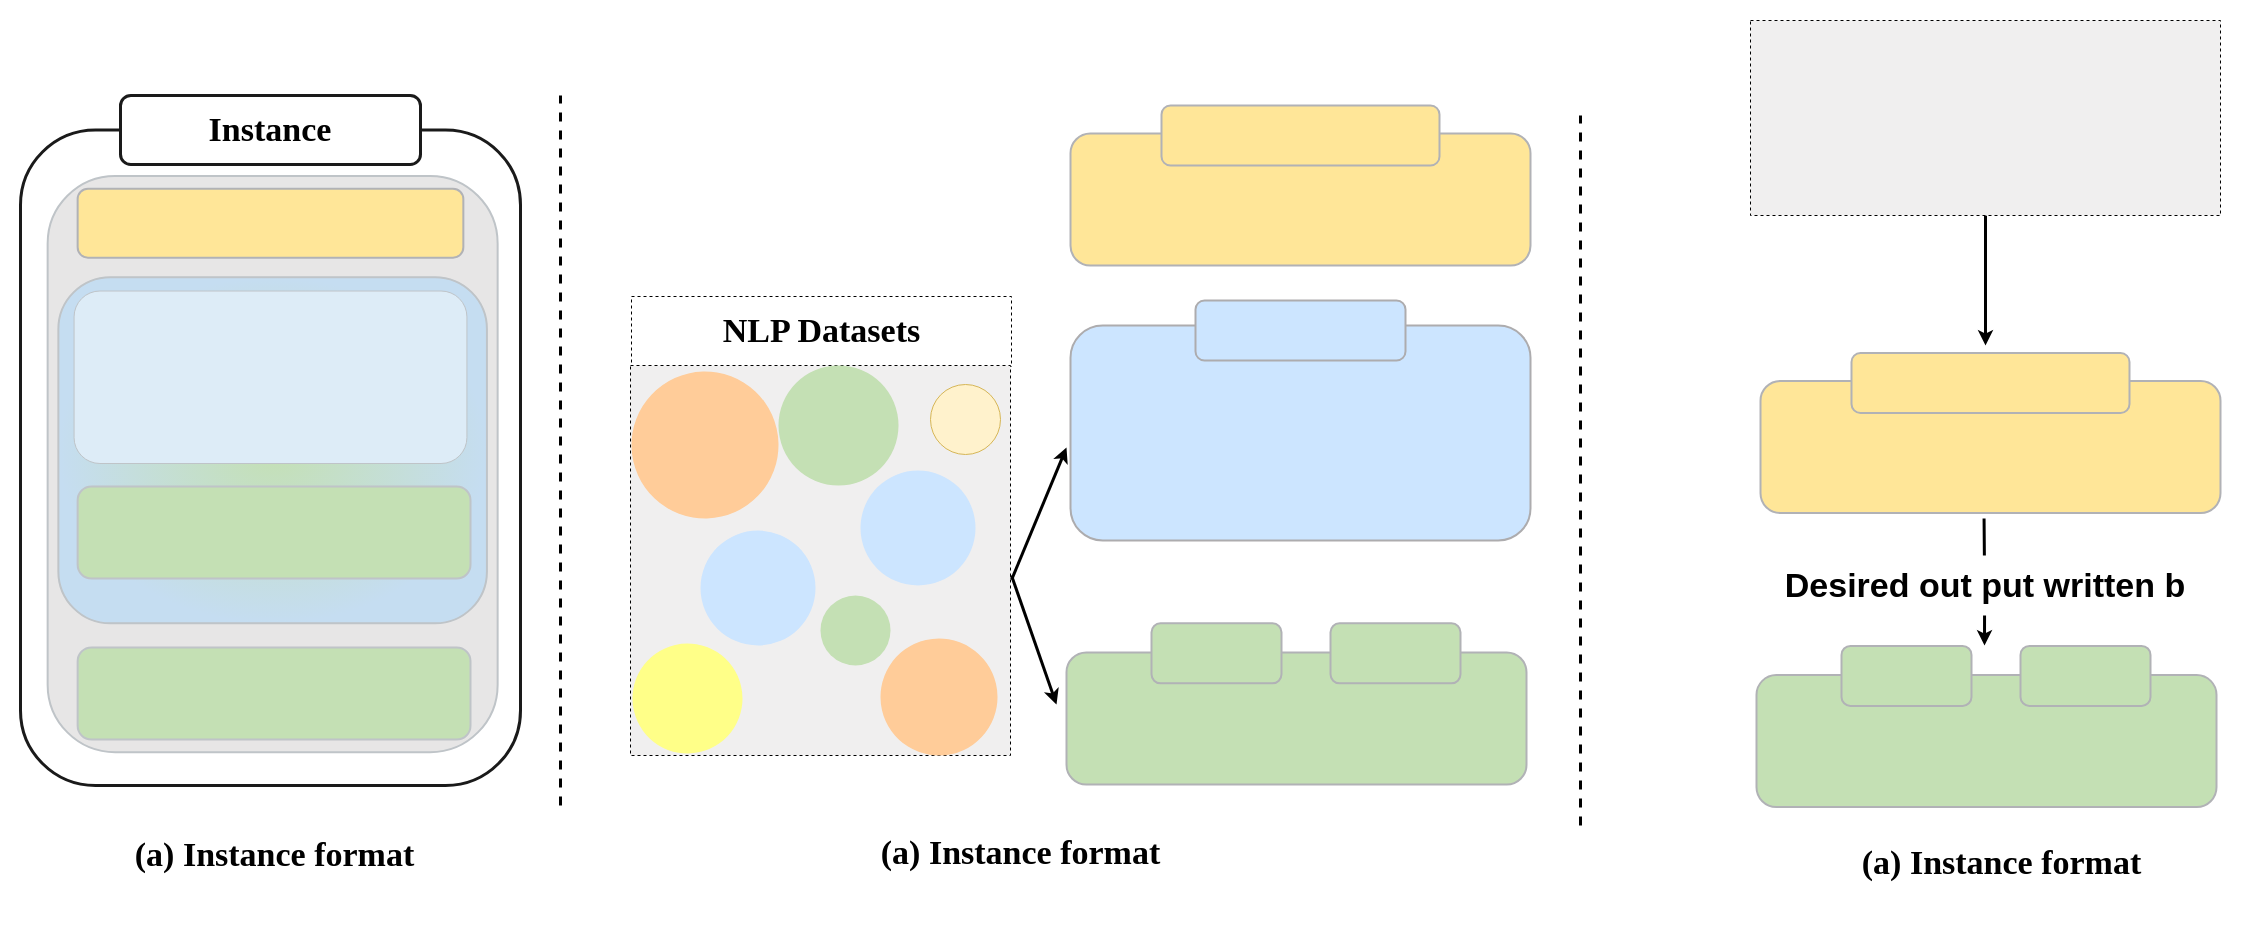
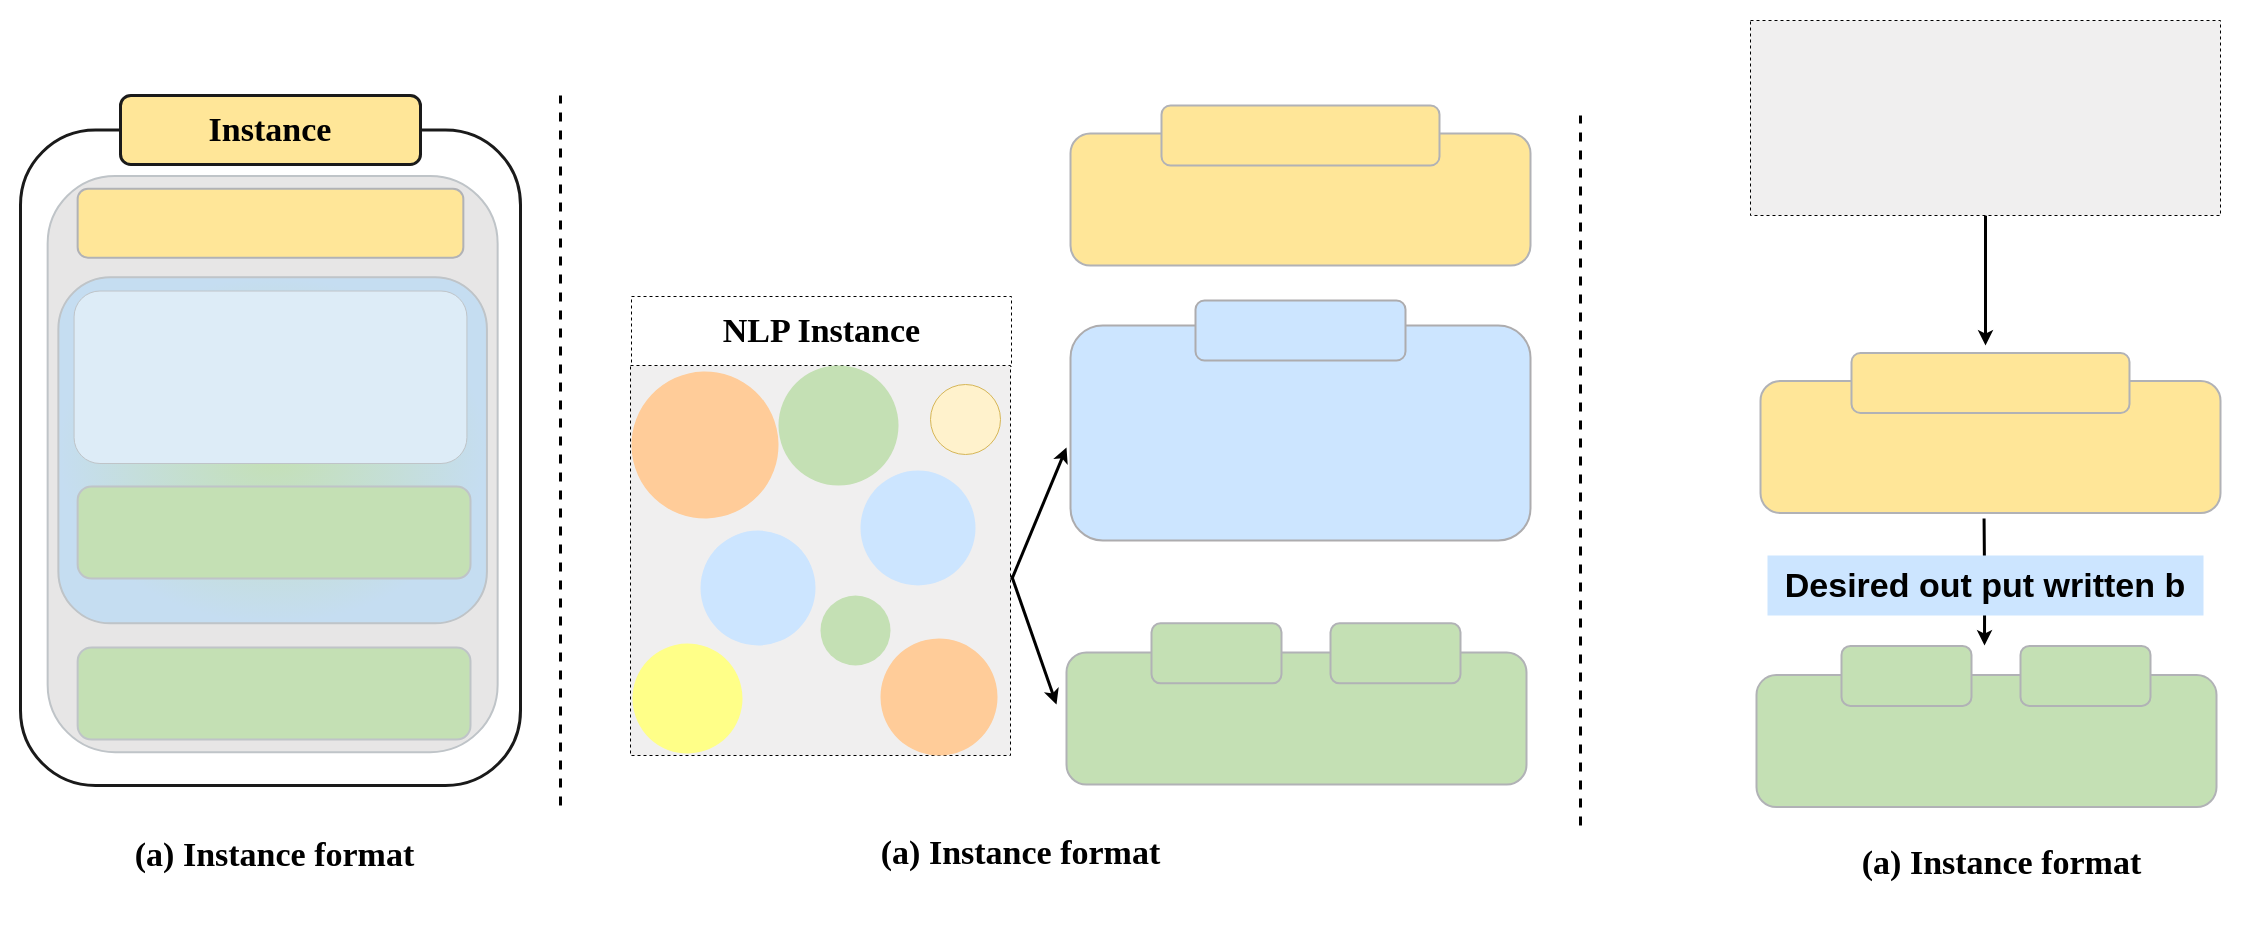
node "Instance": fillcolor #ffffff -> #ffe698
node "NLP Datasets": label "NLP Datasets" -> "NLP Instance"
node "Desired out put written b": fillcolor #ffffff -> #cce5ff
